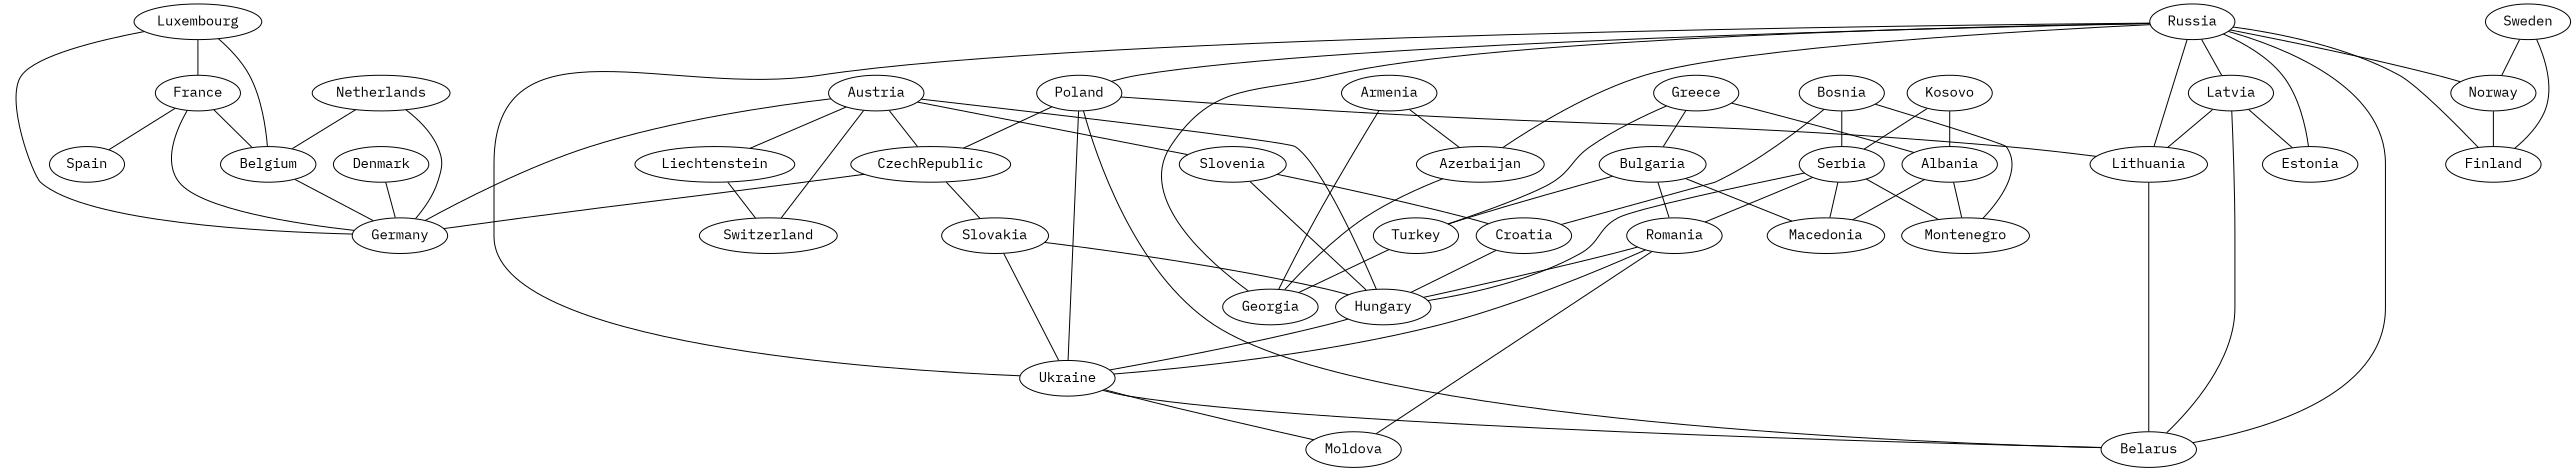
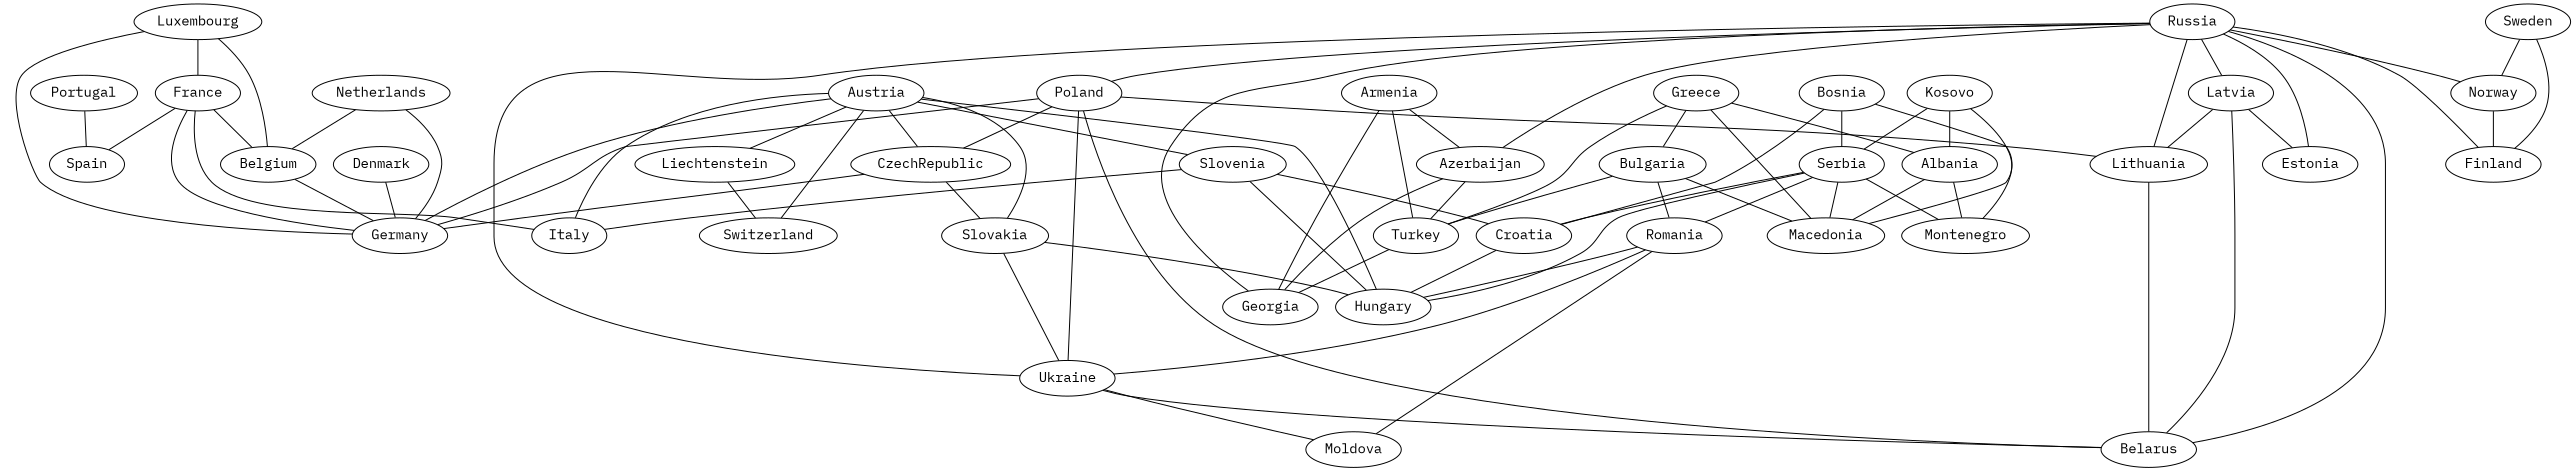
node "Portugal": added
edge "Poland" -- "Germany": added
edge "Austria" -- "Slovakia": added
edge "Armenia" -- "Turkey": added
edge "Greece" -- "Macedonia": added
edge "Kosovo" -- "Macedonia": added
edge "Serbia" -- "Croatia": added
edge "Azerbaijan" -- "Turkey": added
node "Italy": added
edge "Hungary" -- "Ukraine": removed
